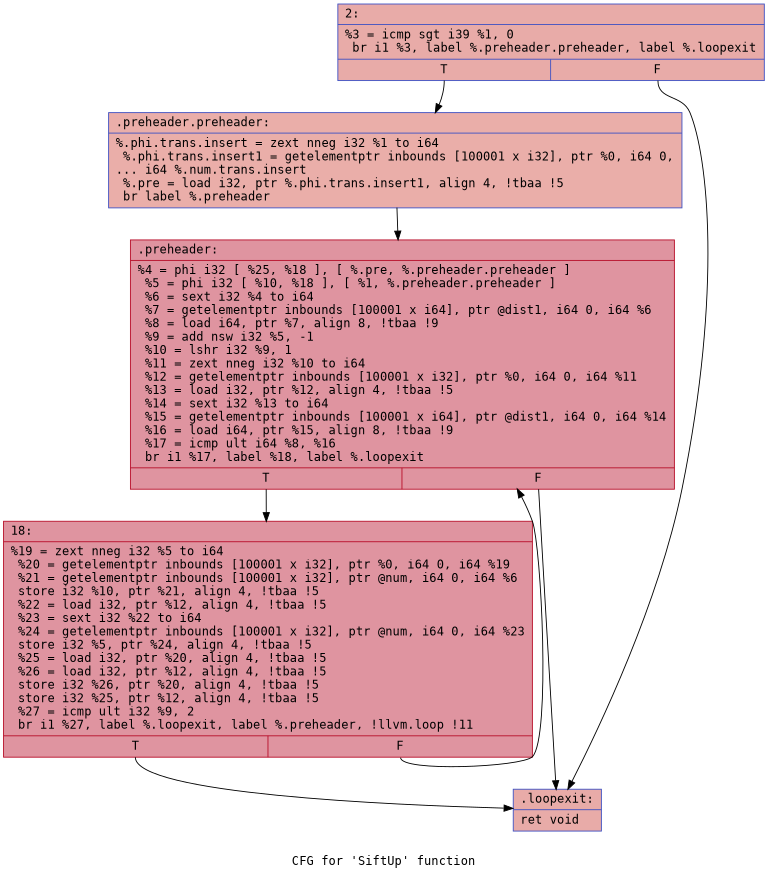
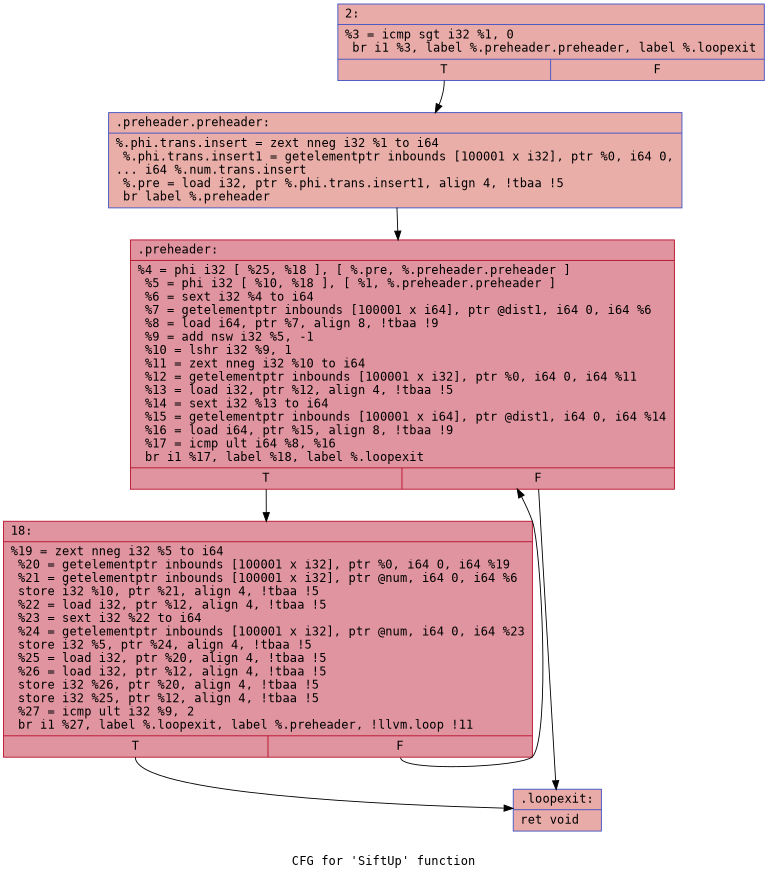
node "2:": text "%3 = icmp sgt i39 %1, 0" -> "%3 = icmp sgt i32 %1, 0"
edge "2:" -> ".loopexit:": removed
